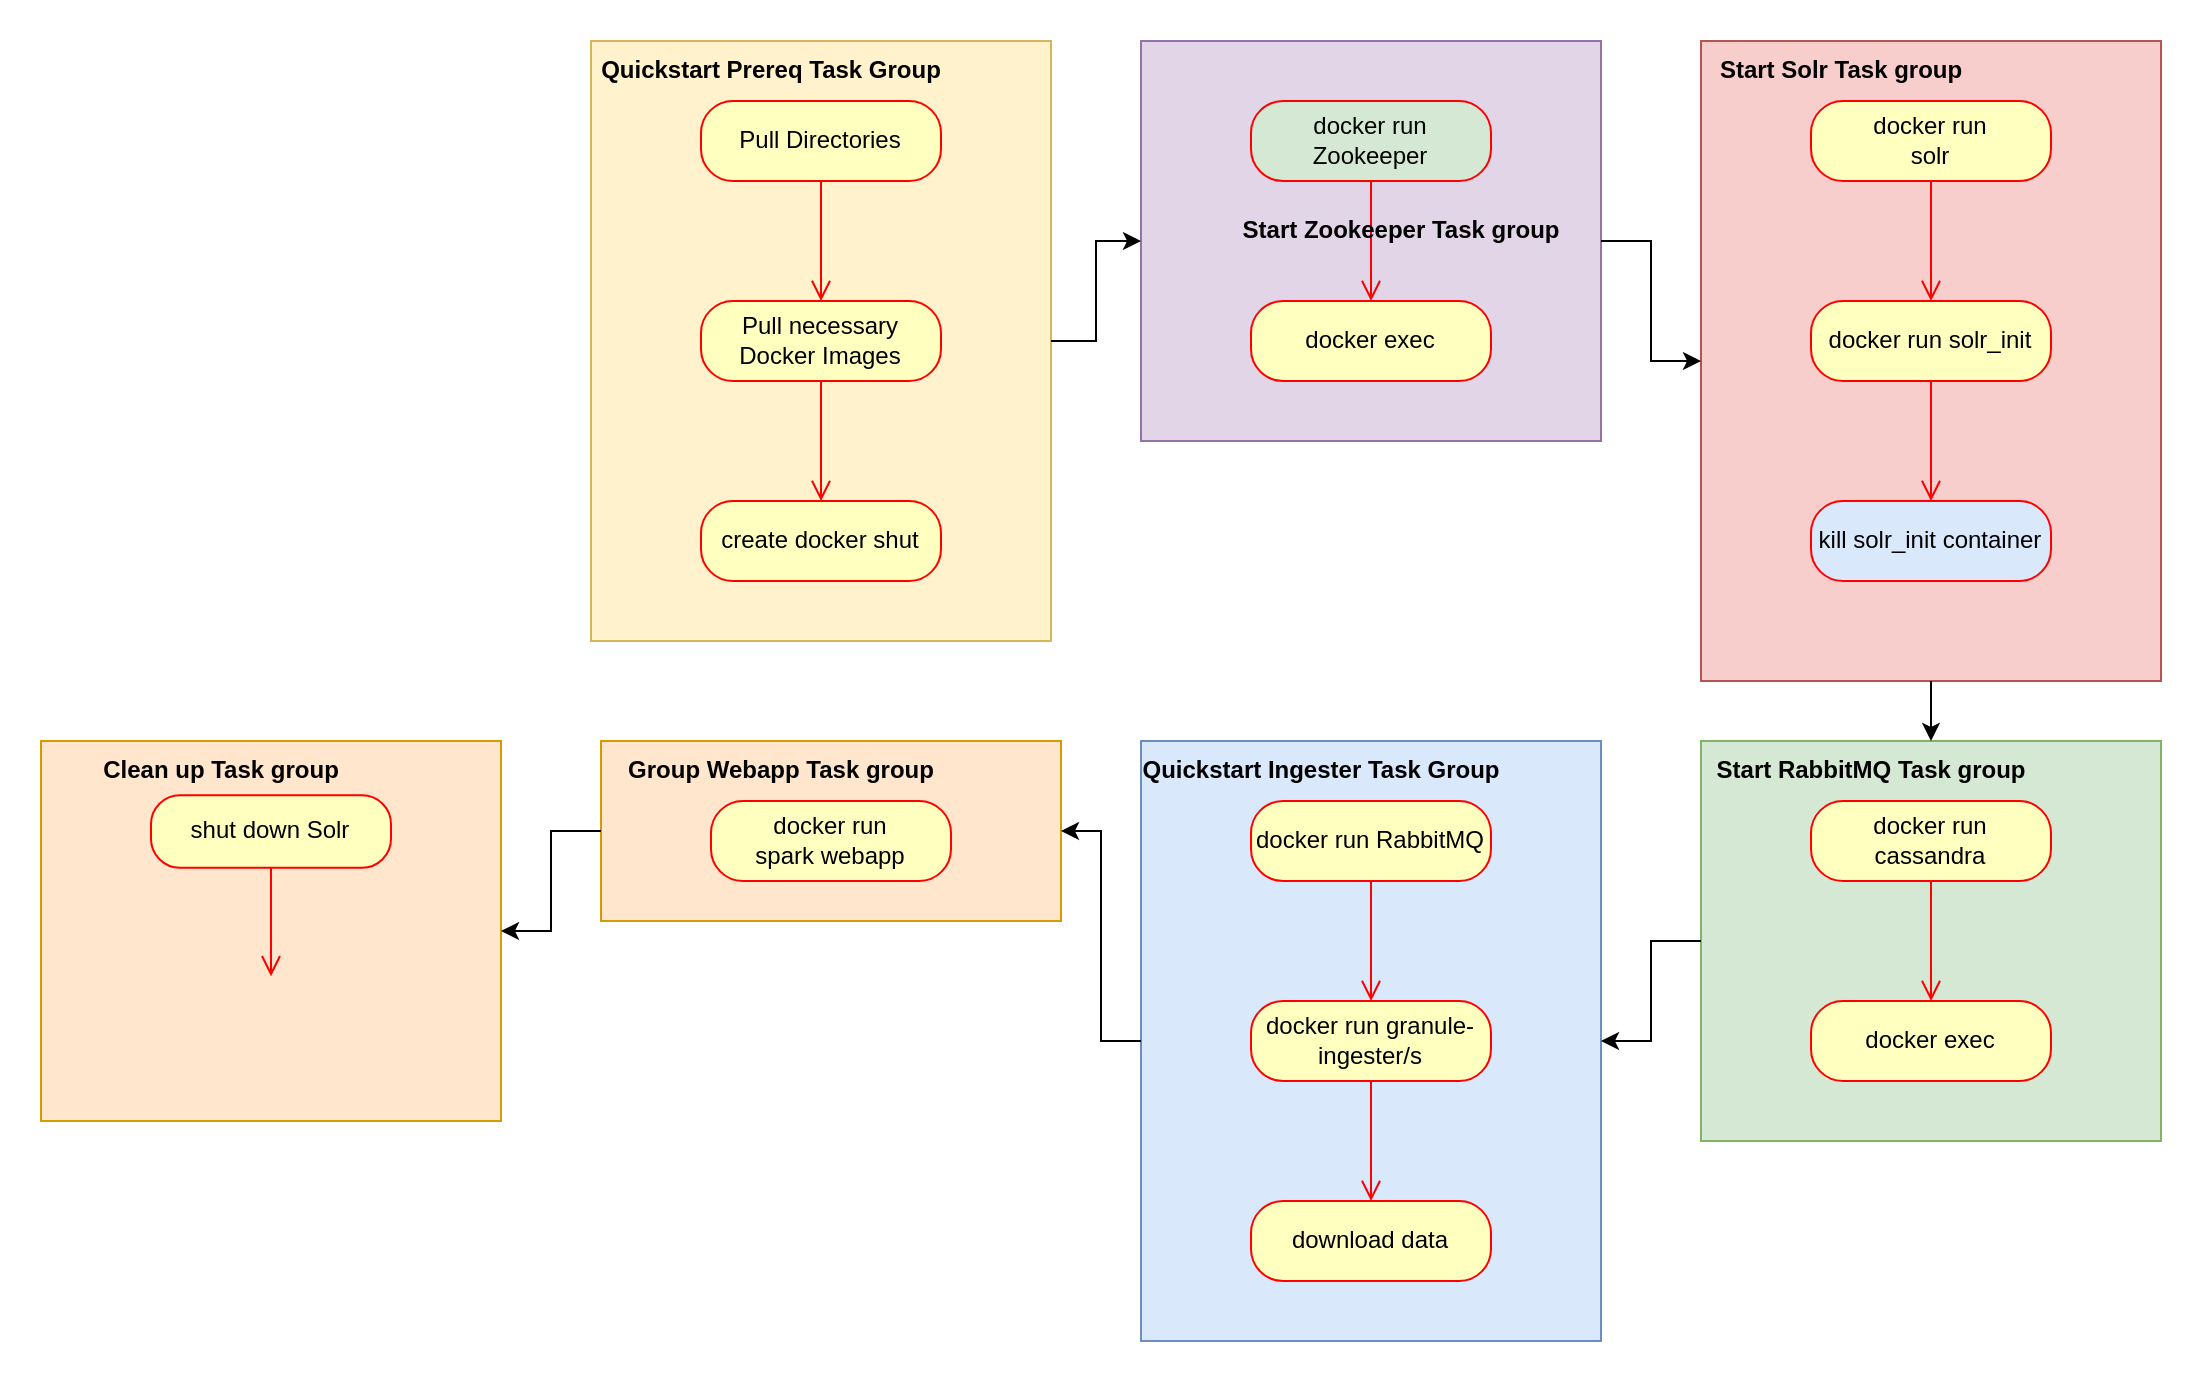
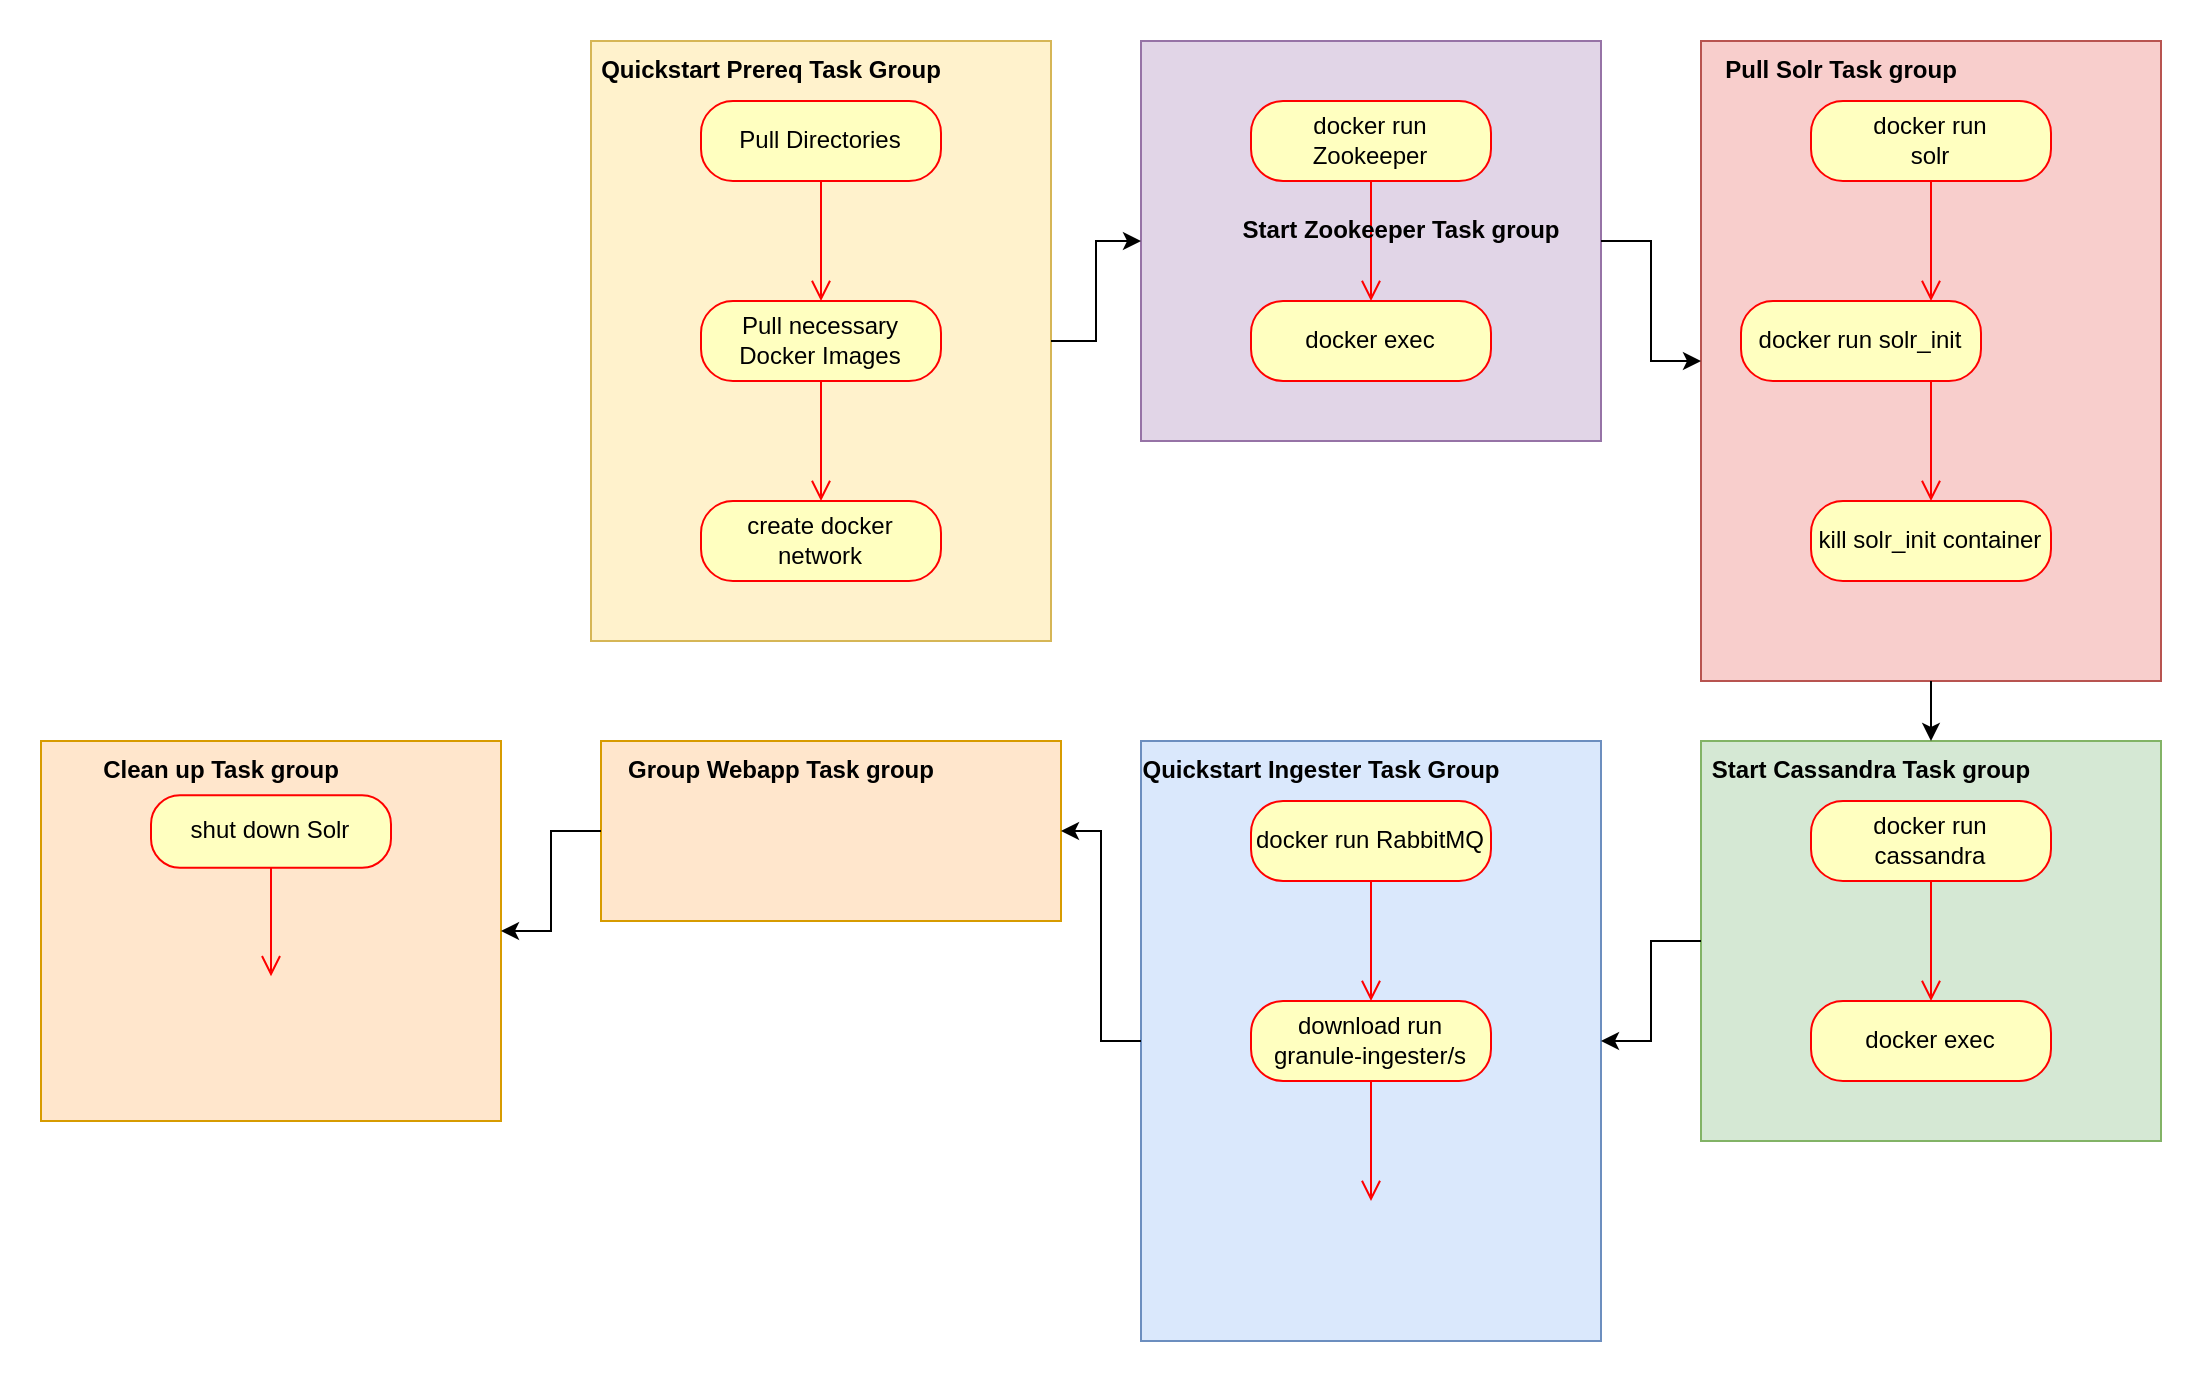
node "Start Solr Task group": label "Start Solr Task group" -> "Pull Solr Task group"
node "docker run Zookeeper": fillcolor #d5e8d4 -> #ffffc0
node "docker run solr_init": moved (1931, 341) -> (1861, 341)
node "create docker shut": label "create docker shut" -> "create docker network"
node "kill solr_init container": fillcolor #dae8fc -> #ffffc0
node "Start RabbitMQ Task group": label "Start RabbitMQ Task group" -> "Start Cassandra Task group"
node "docker run spark webapp": removed
node "docker run granule-ingester/s": label "docker run granule-ingester/s" -> "download run granule-ingester/s"
node "download data": removed
